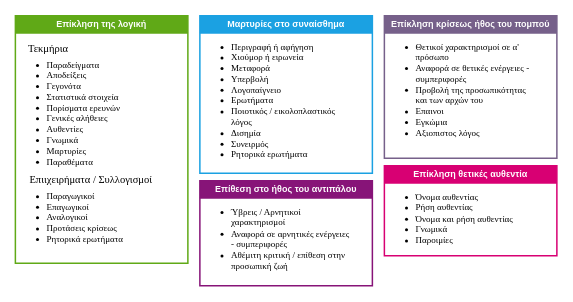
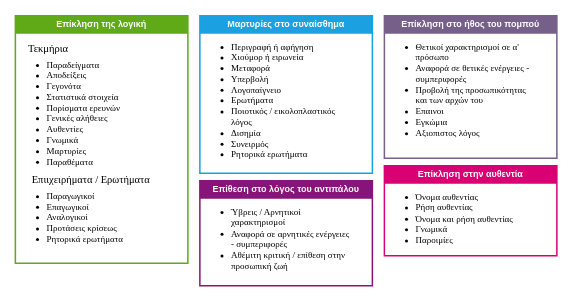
node "Επίκληση κρίσεως ήθος του πομπού": label "Επίκληση κρίσεως ήθος του πομπού" -> "Επίκληση στο ήθος του πομπού"
node "Επίκληση θετικές αυθεντία": label "Επίκληση θετικές αυθεντία" -> "Επίκληση στην αυθεντία"
node "Επιιχειρήματα / Συλλογισμοί": label "Επιιχειρήματα / Συλλογισμοί" -> "Επιιχειρήματα / Ερωτήματα"
node "Επίθεση στο ήθος του αντιπάλου": label "Επίθεση στο ήθος του αντιπάλου" -> "Επίθεση στο λόγος του αντιπάλου"
